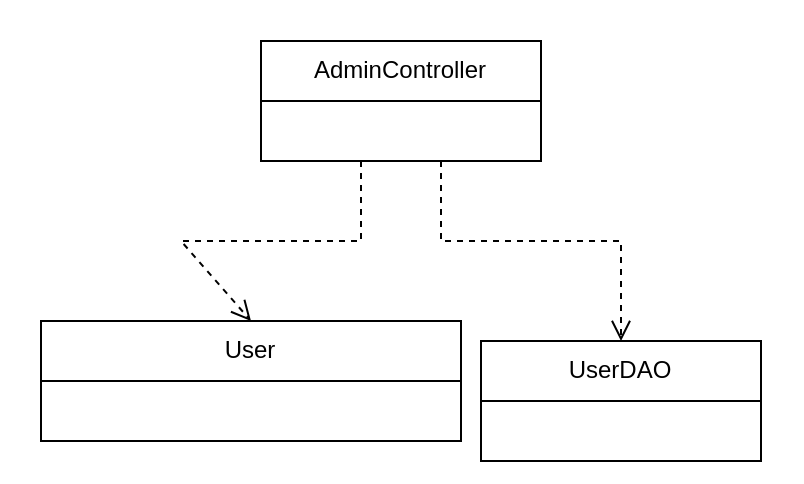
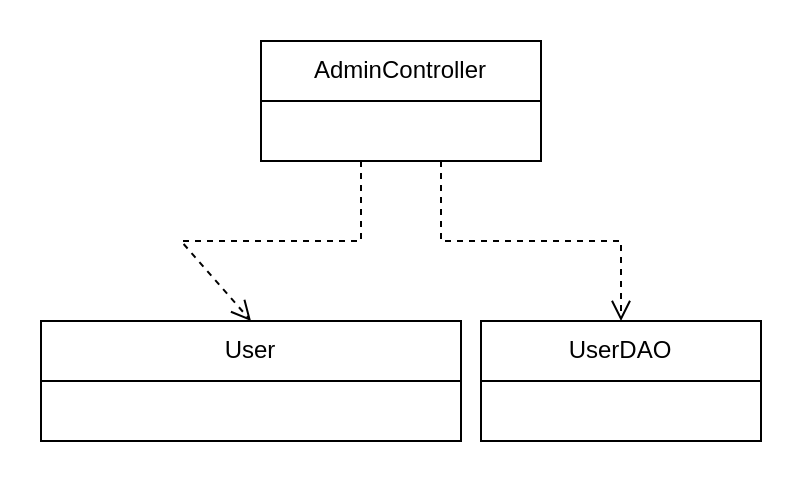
node "UserDAO": moved (621, 401) -> (621, 381)
